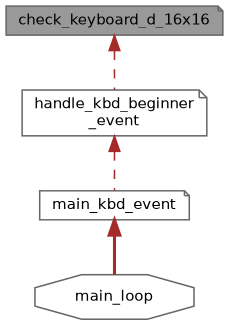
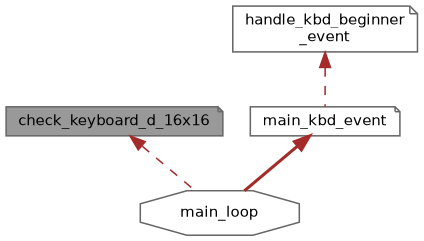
edge "handle_kbd_beginner _event" -> "check_keyboard_d_16x16": now "main_loop" -> "check_keyboard_d_16x16"
